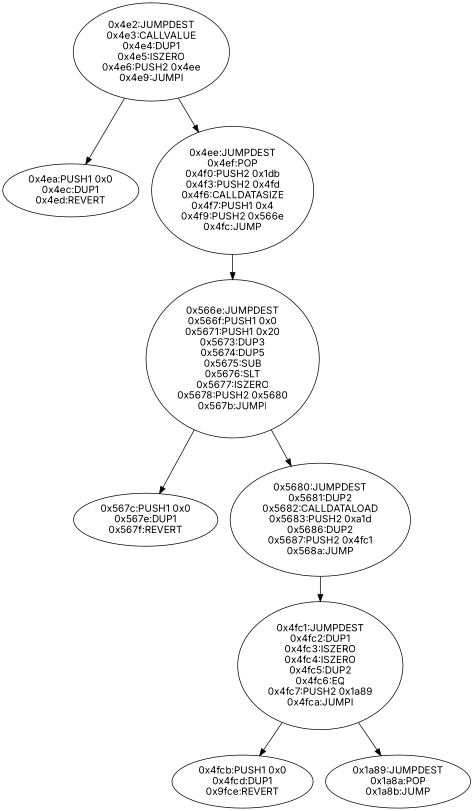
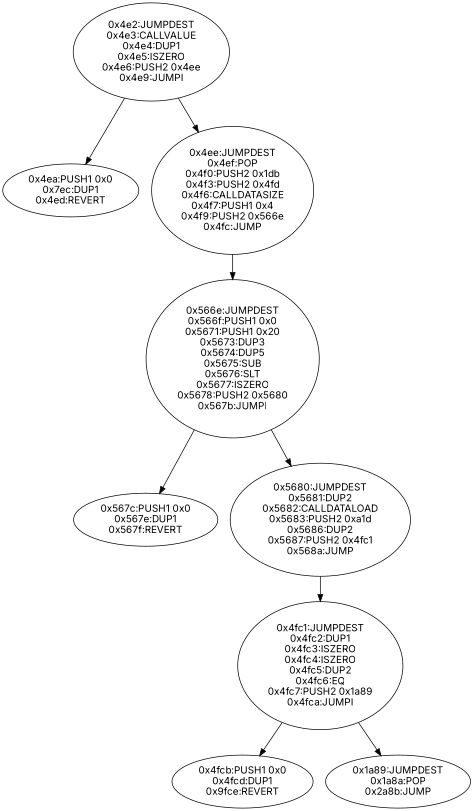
node "0x4ea:PUSH1 0x0 0x4ec:DUP1 0x4ed:REVERT": label "0x4ea:PUSH1 0x0 0x4ec:DUP1 0x4ed:REVERT" -> "0x4ea:PUSH1 0x0 0x7ec:DUP1 0x4ed:REVERT"
node "0x1a89:JUMPDEST 0x1a8a:POP 0x1a8b:JUMP": label "0x1a89:JUMPDEST 0x1a8a:POP 0x1a8b:JUMP" -> "0x1a89:JUMPDEST 0x1a8a:POP 0x2a8b:JUMP"
